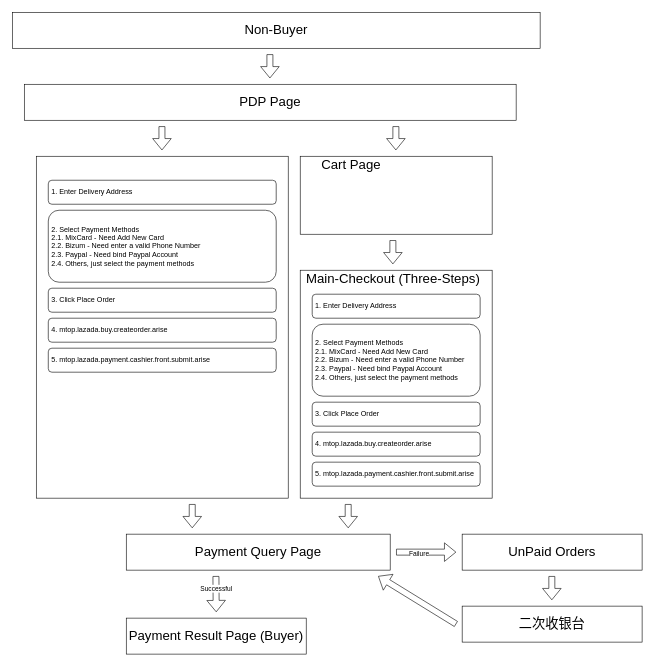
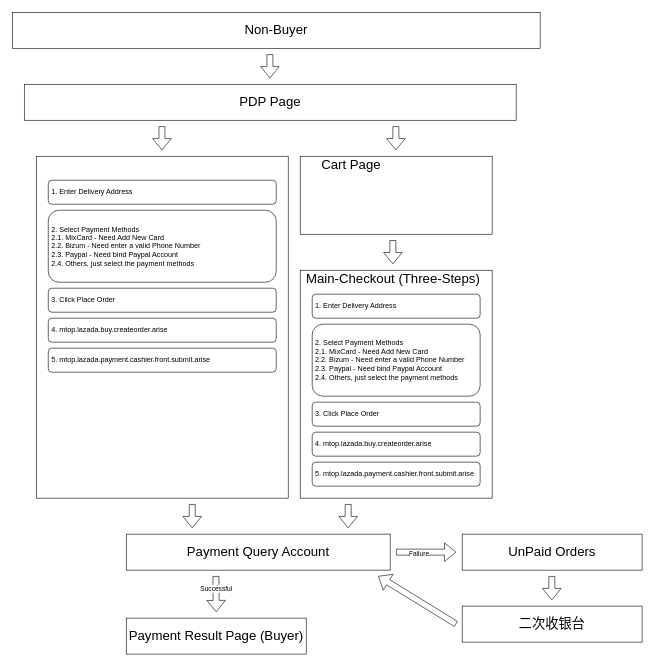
node "Payment Query Page": label "Payment Query Page" -> "Payment Query Account"
